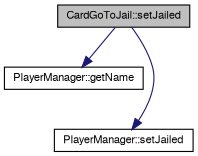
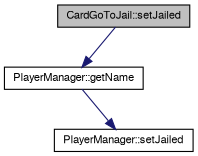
edge "CardGoToJail::setJailed" -> "PlayerManager::setJailed": now "PlayerManager::getName" -> "PlayerManager::setJailed"
